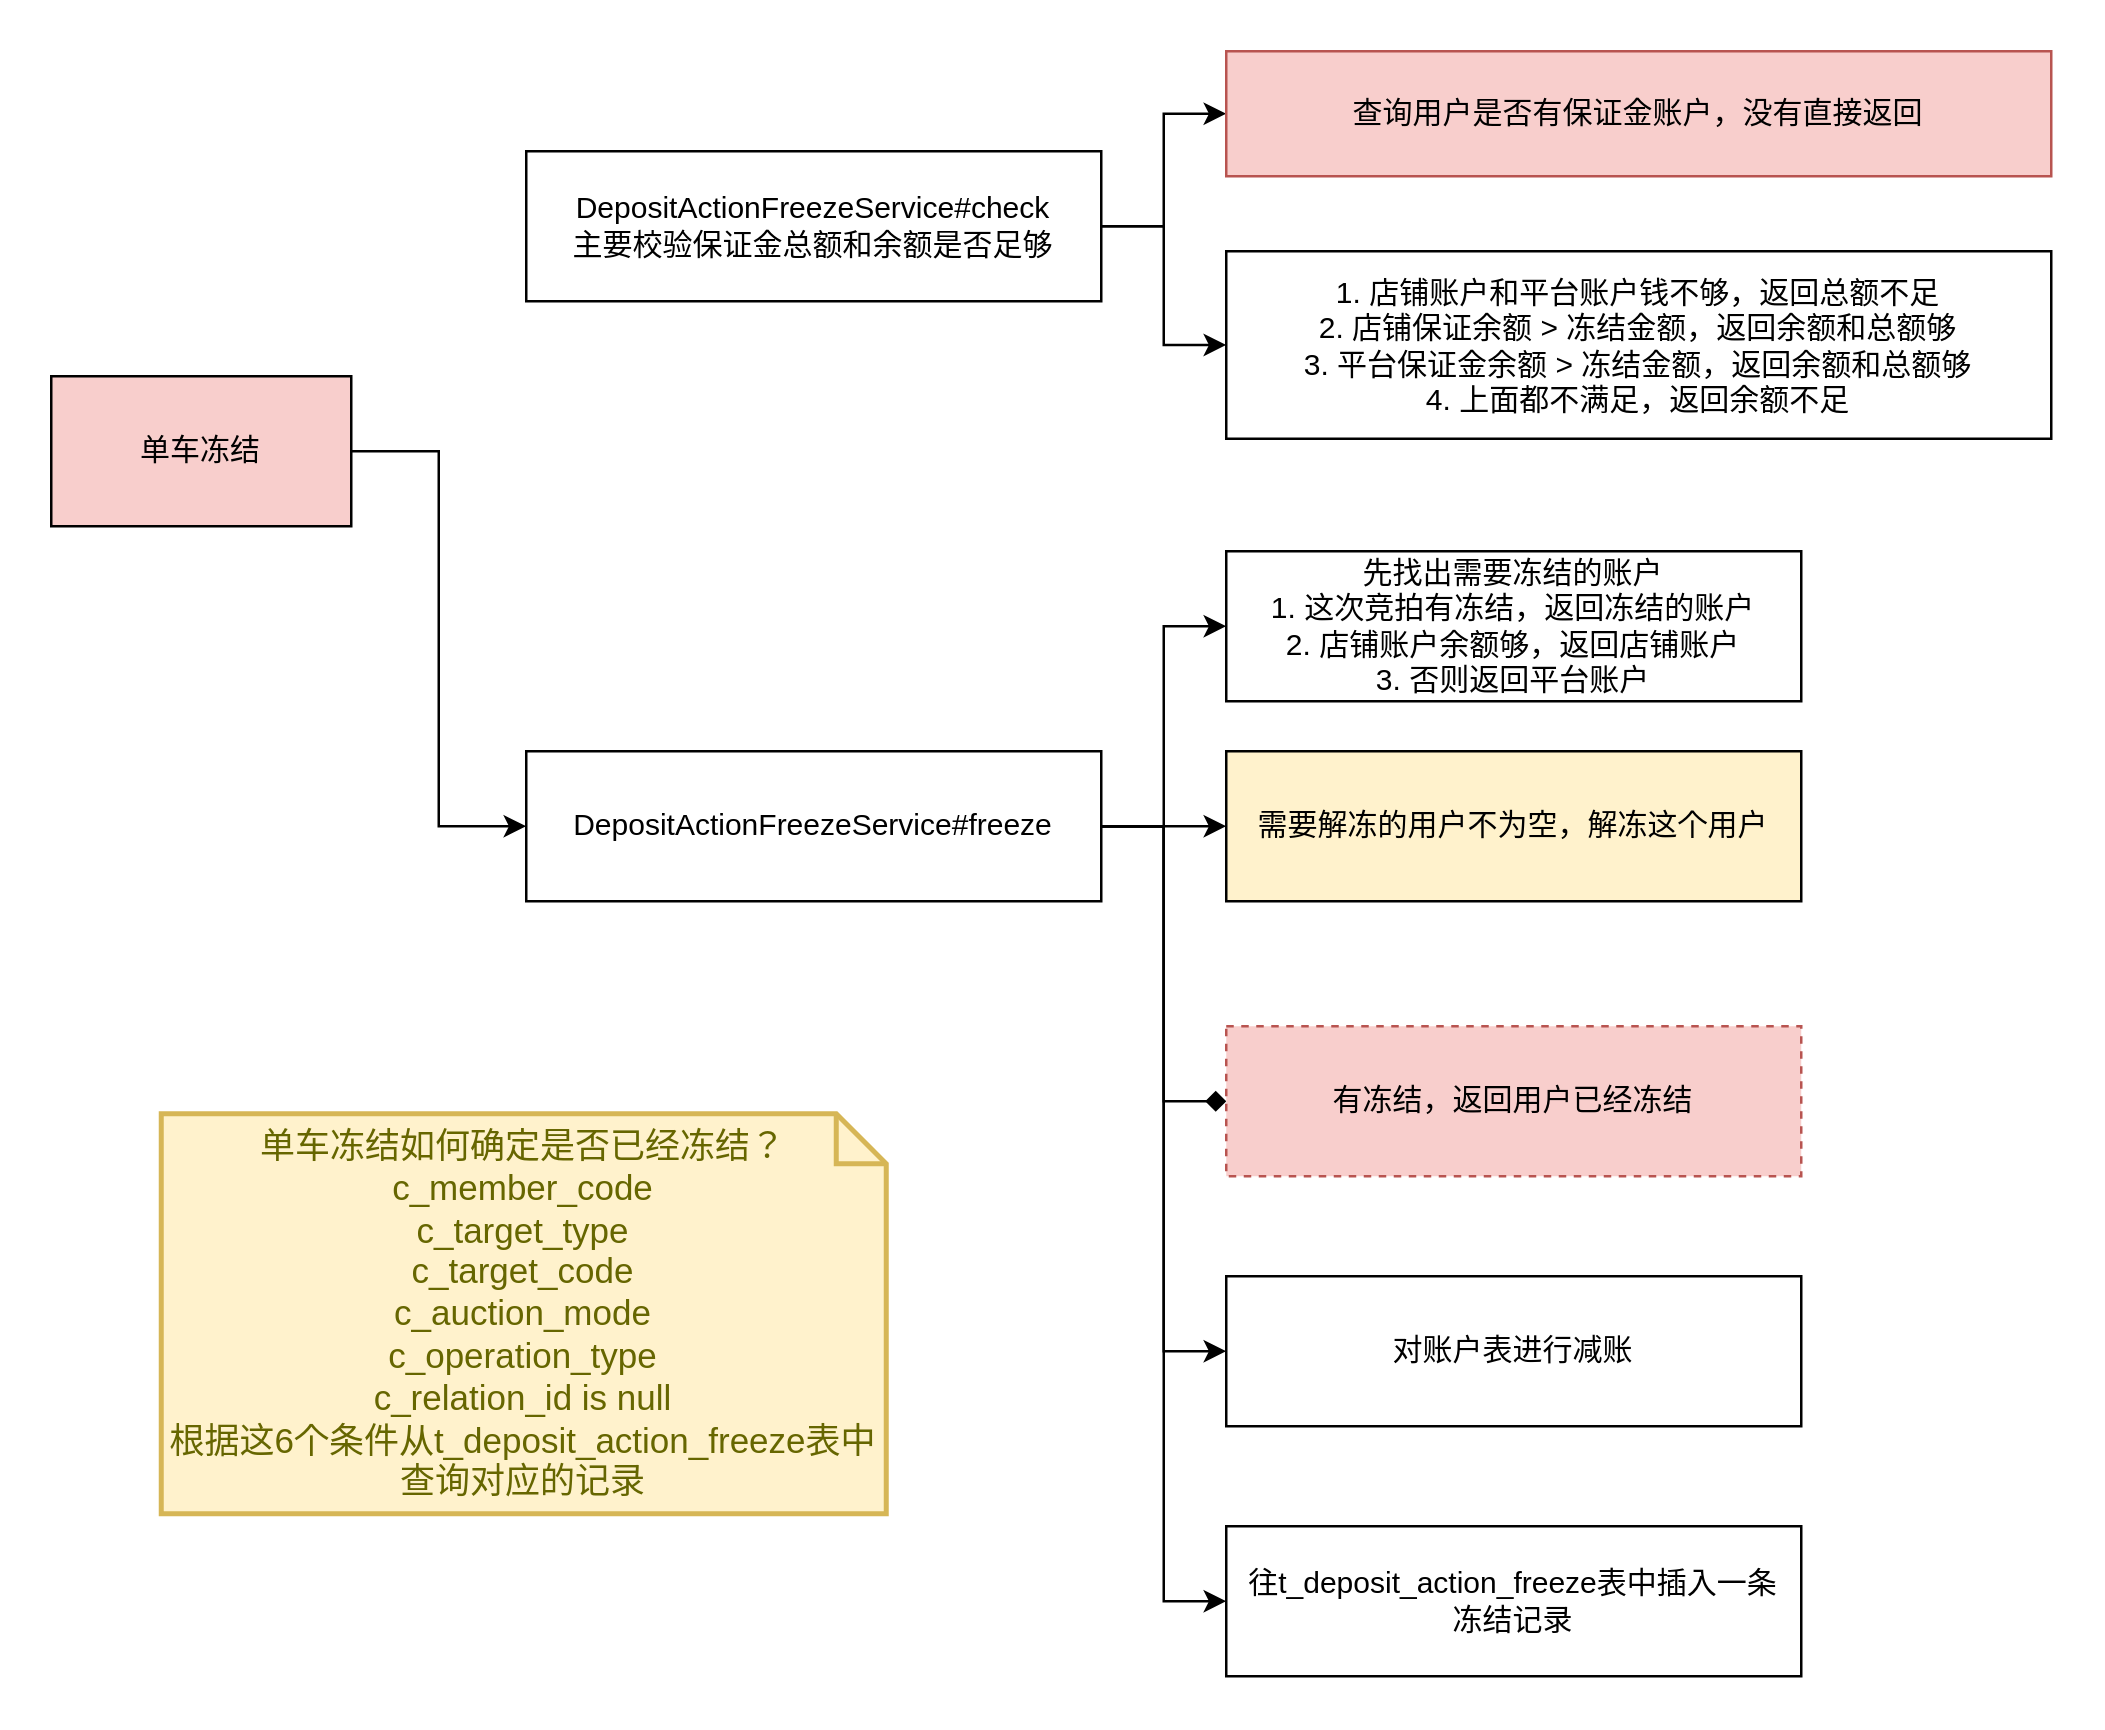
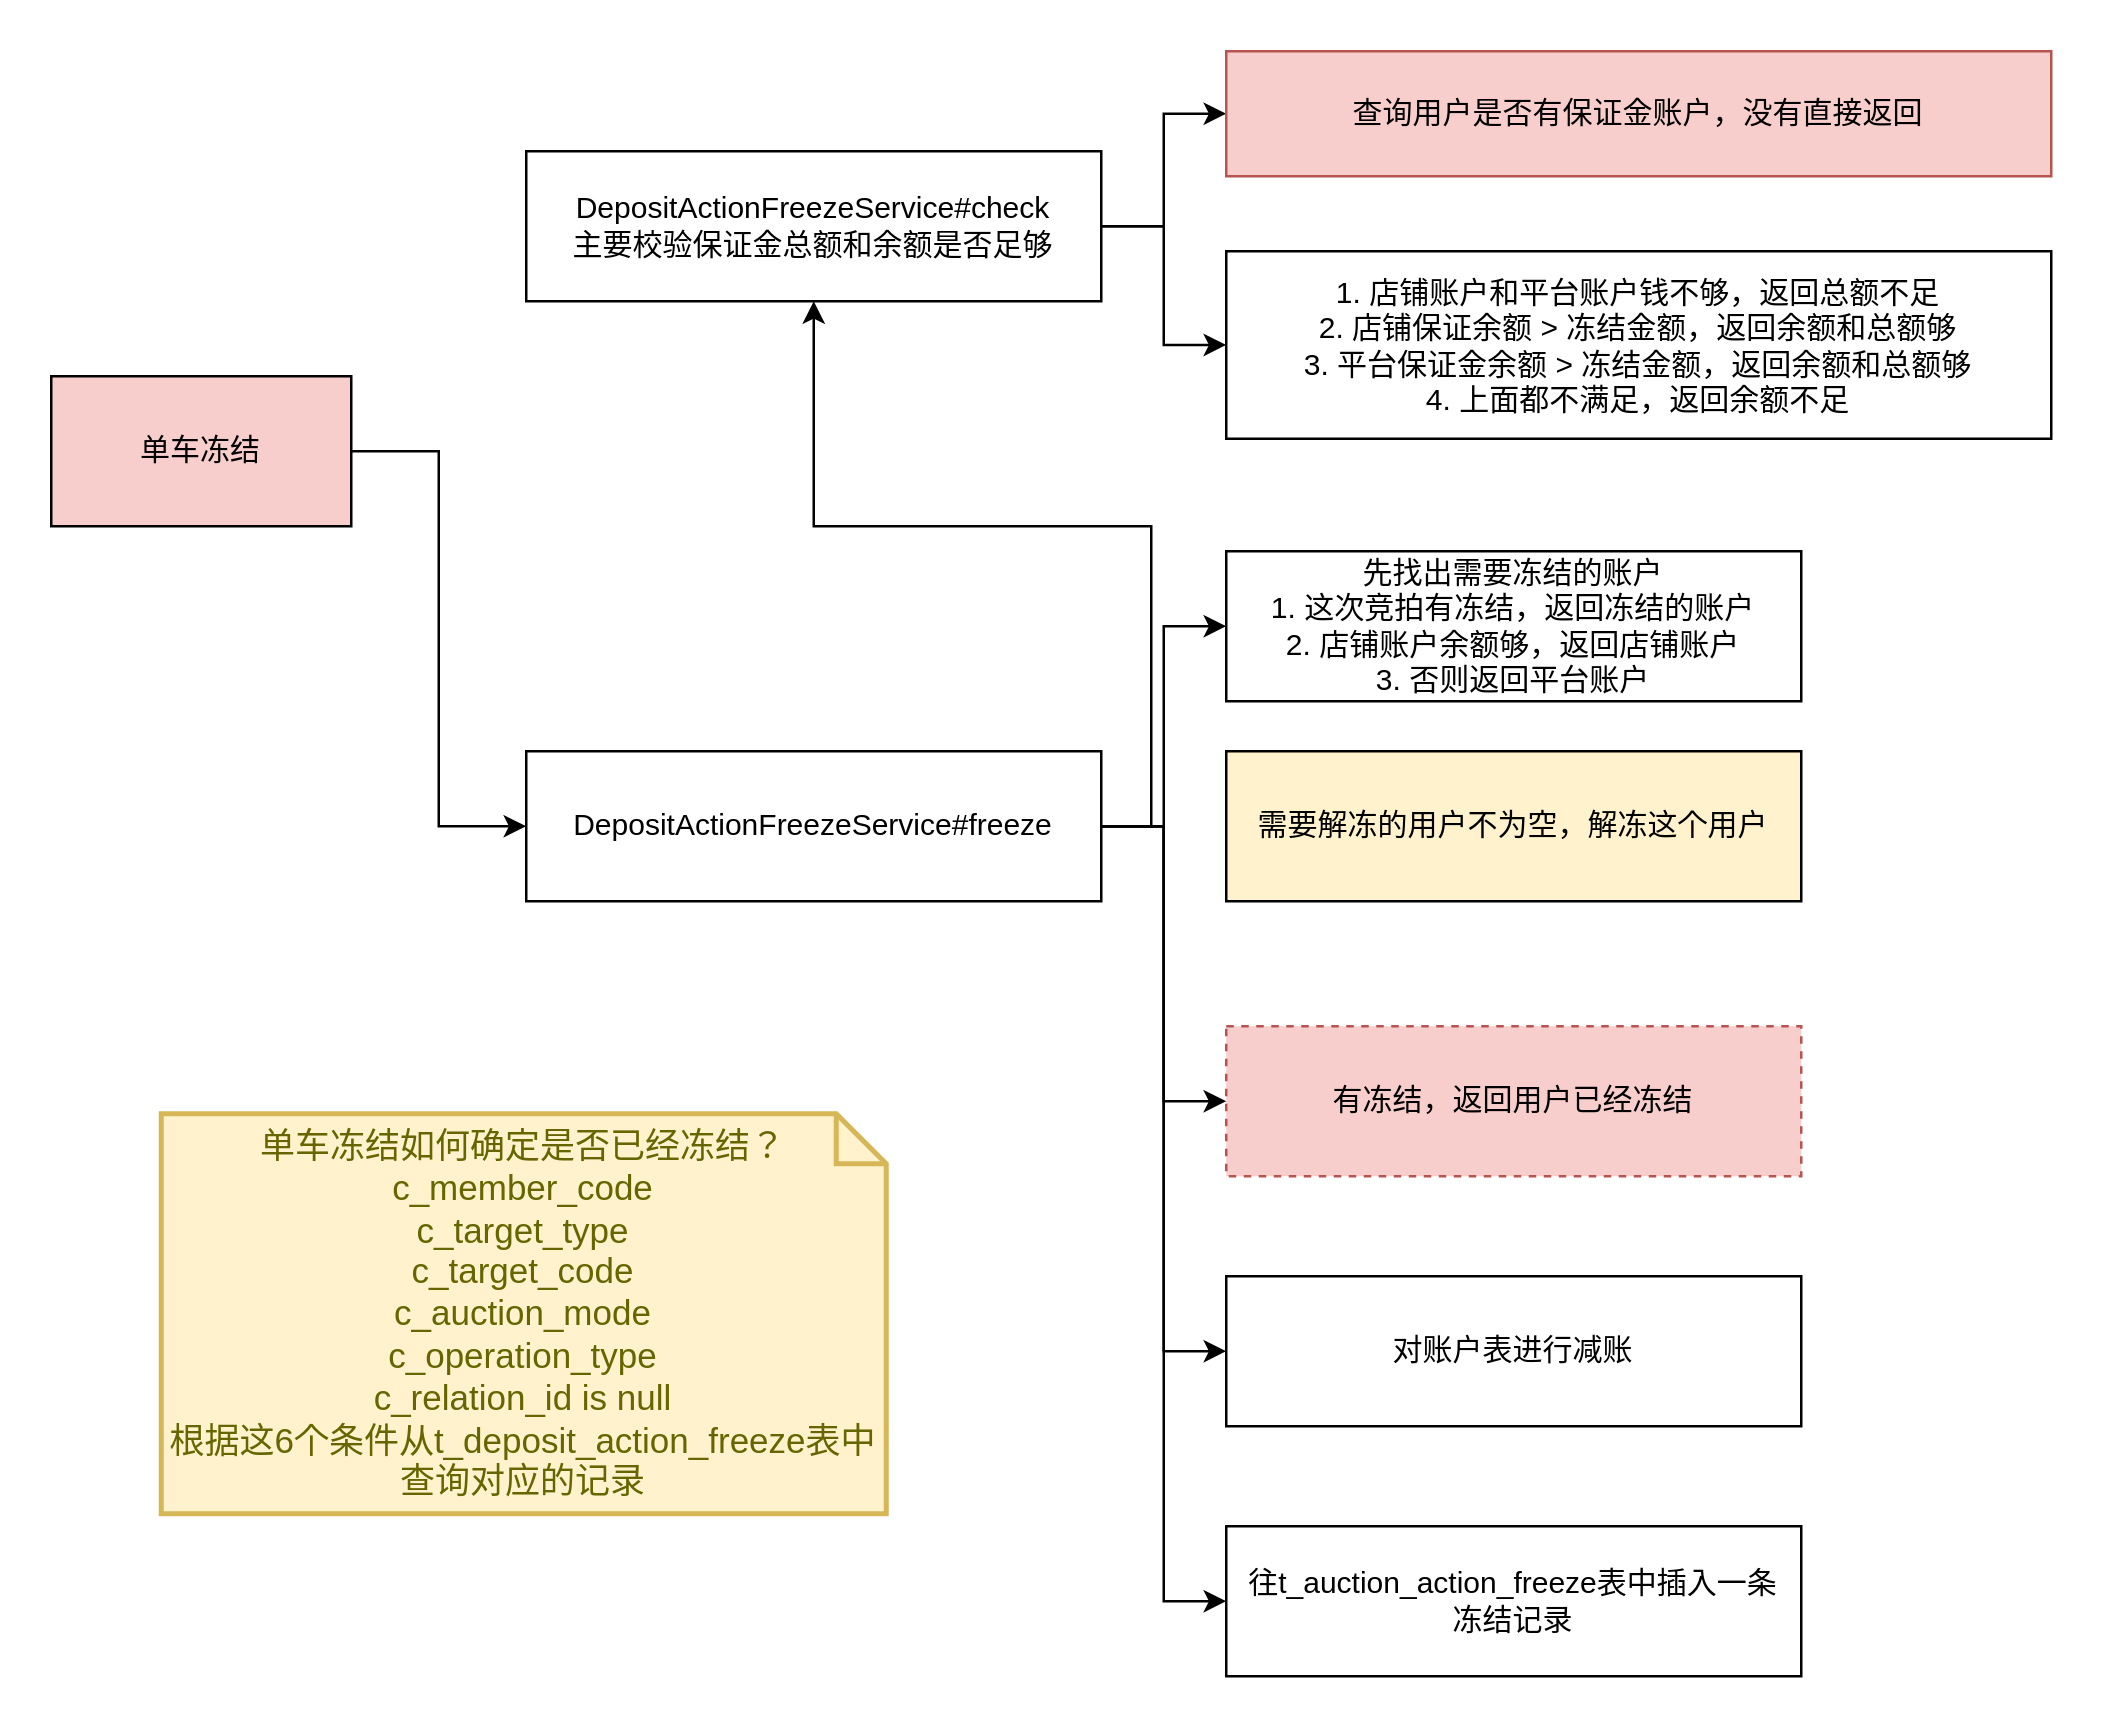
edge "DepositActionFreezeService#freeze" -> "需要解冻的用户不为空，解冻这个用户": now "DepositActionFreezeService#freeze" -> "DepositActionFreezeService#check 主要校验保证金总额和余额是否足够"
edge "DepositActionFreezeService#freeze" -> "有冻结，返回用户已经冻结": arrowhead diamond -> classic
node "往t_deposit_action_freeze表中插入一条 冻结记录": label "往t_deposit_action_freeze表中插入一条 冻结记录" -> "往t_auction_action_freeze表中插入一条 冻结记录"
